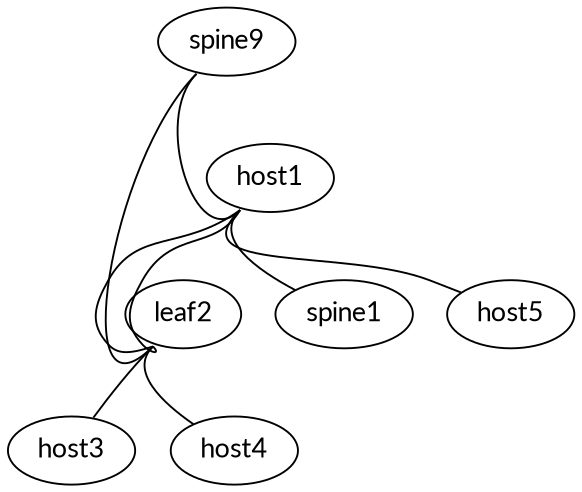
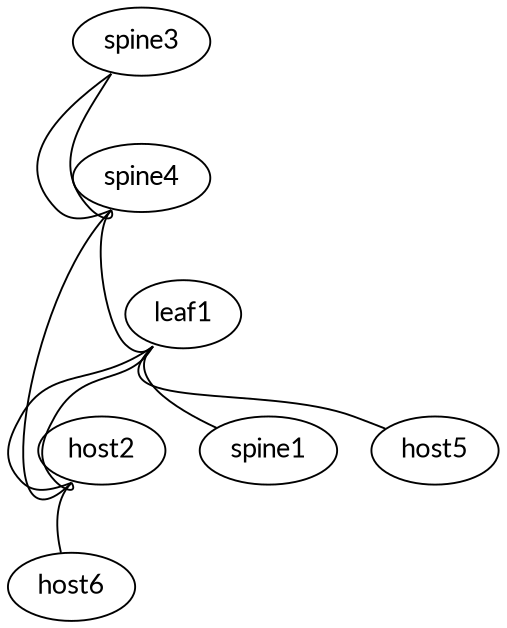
node "spine3": added
node "spine9": label "spine9" -> "spine4"
node "host1": label "host1" -> "leaf1"
node "leaf2": label "leaf2" -> "host2"
node "host3": label "host3" -> "host6"
node "host4": removed
